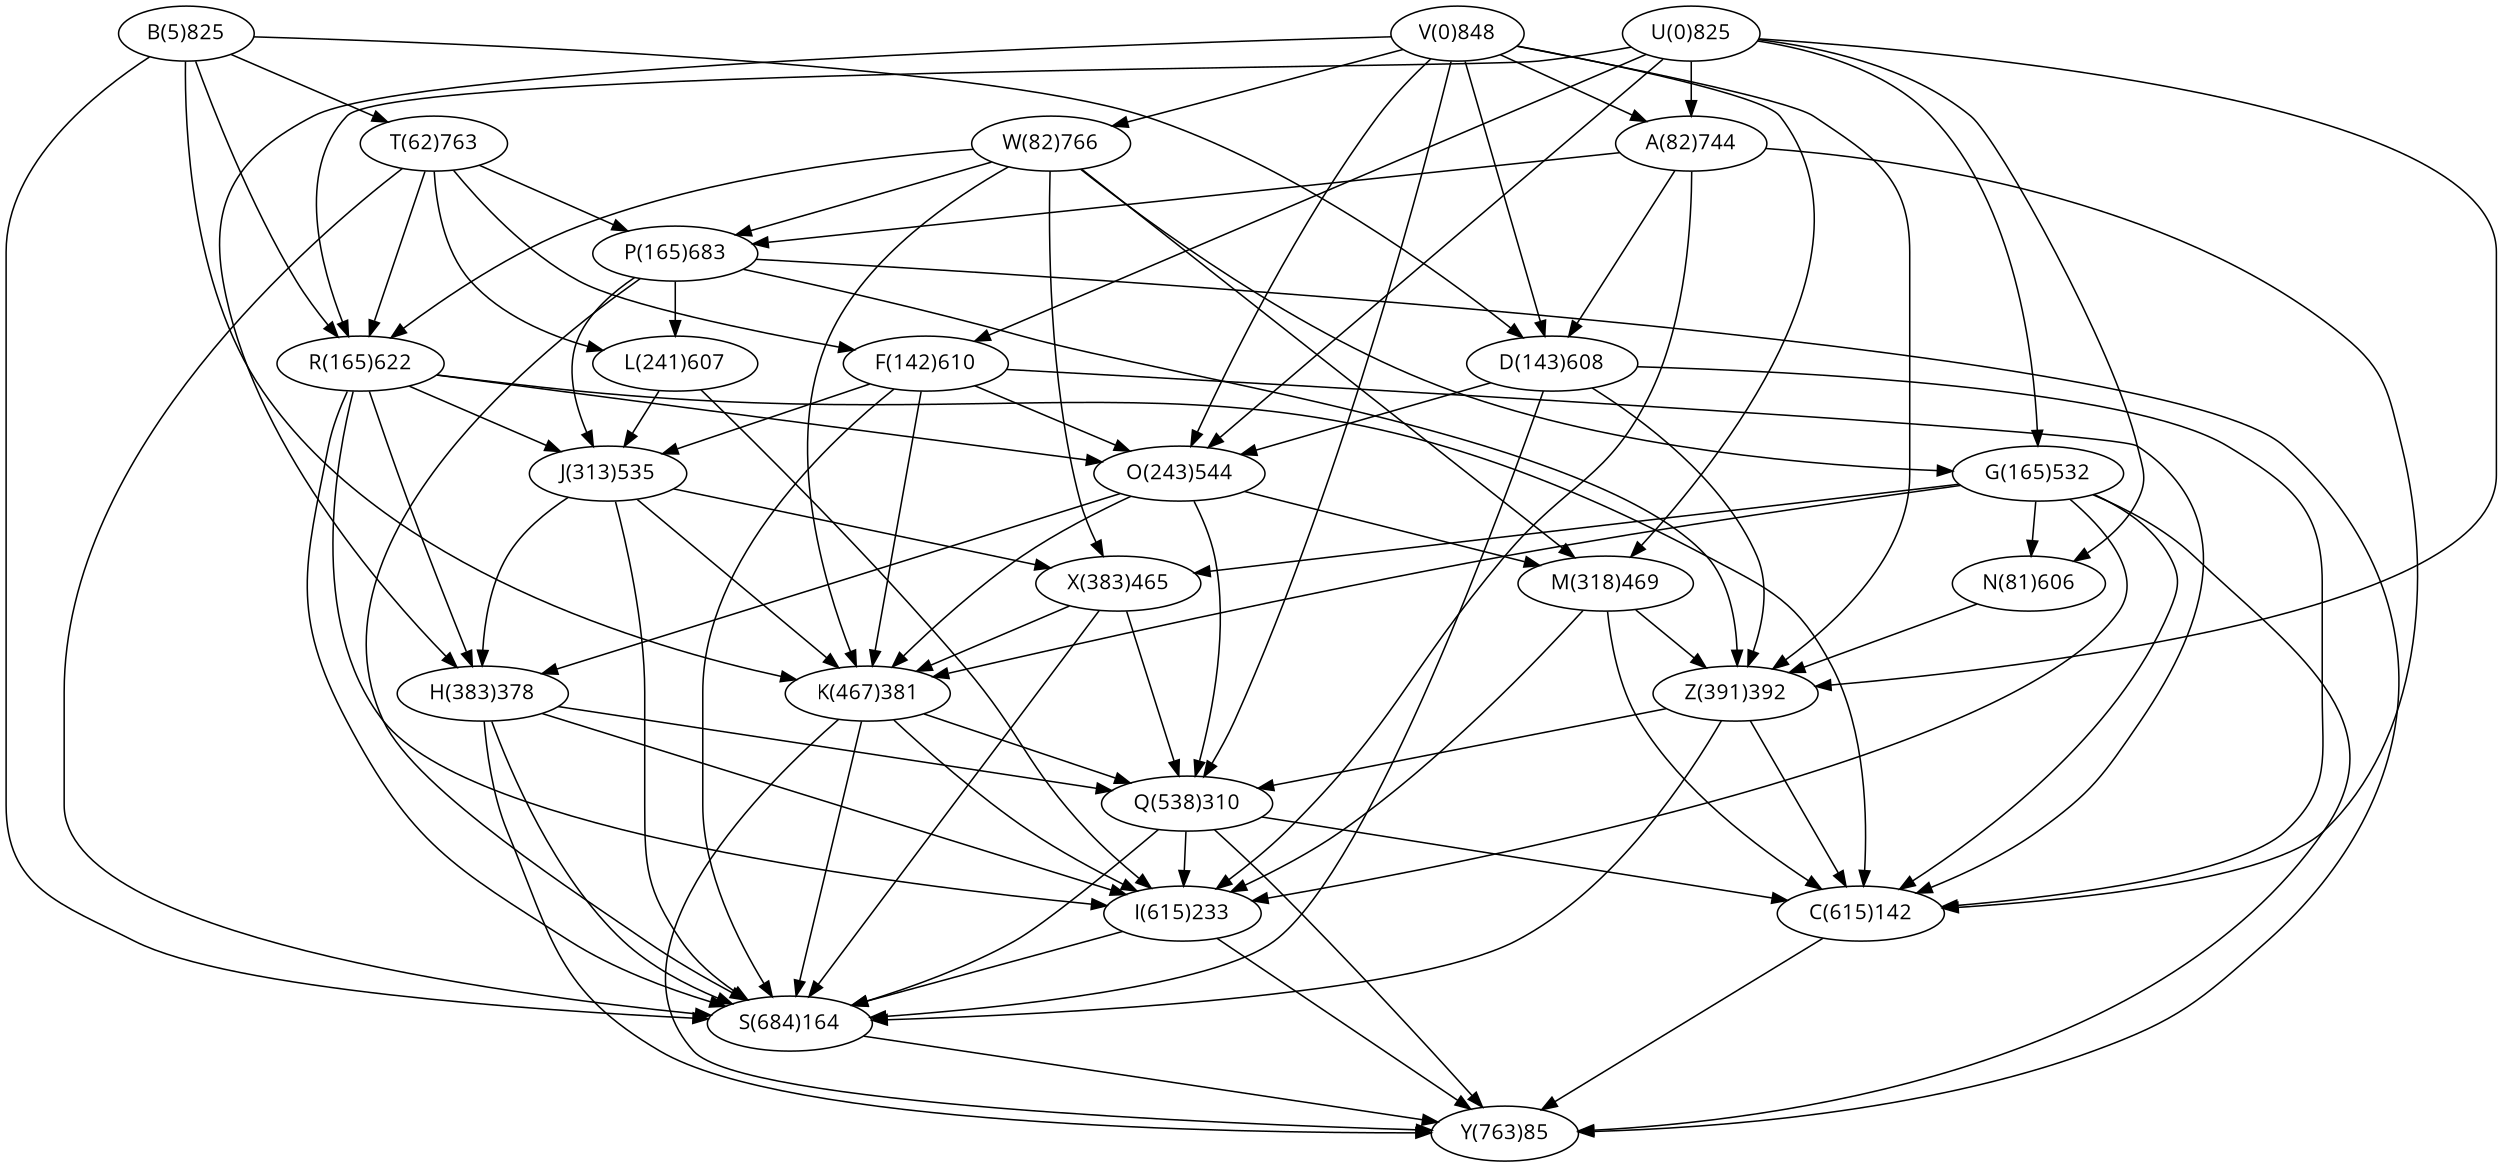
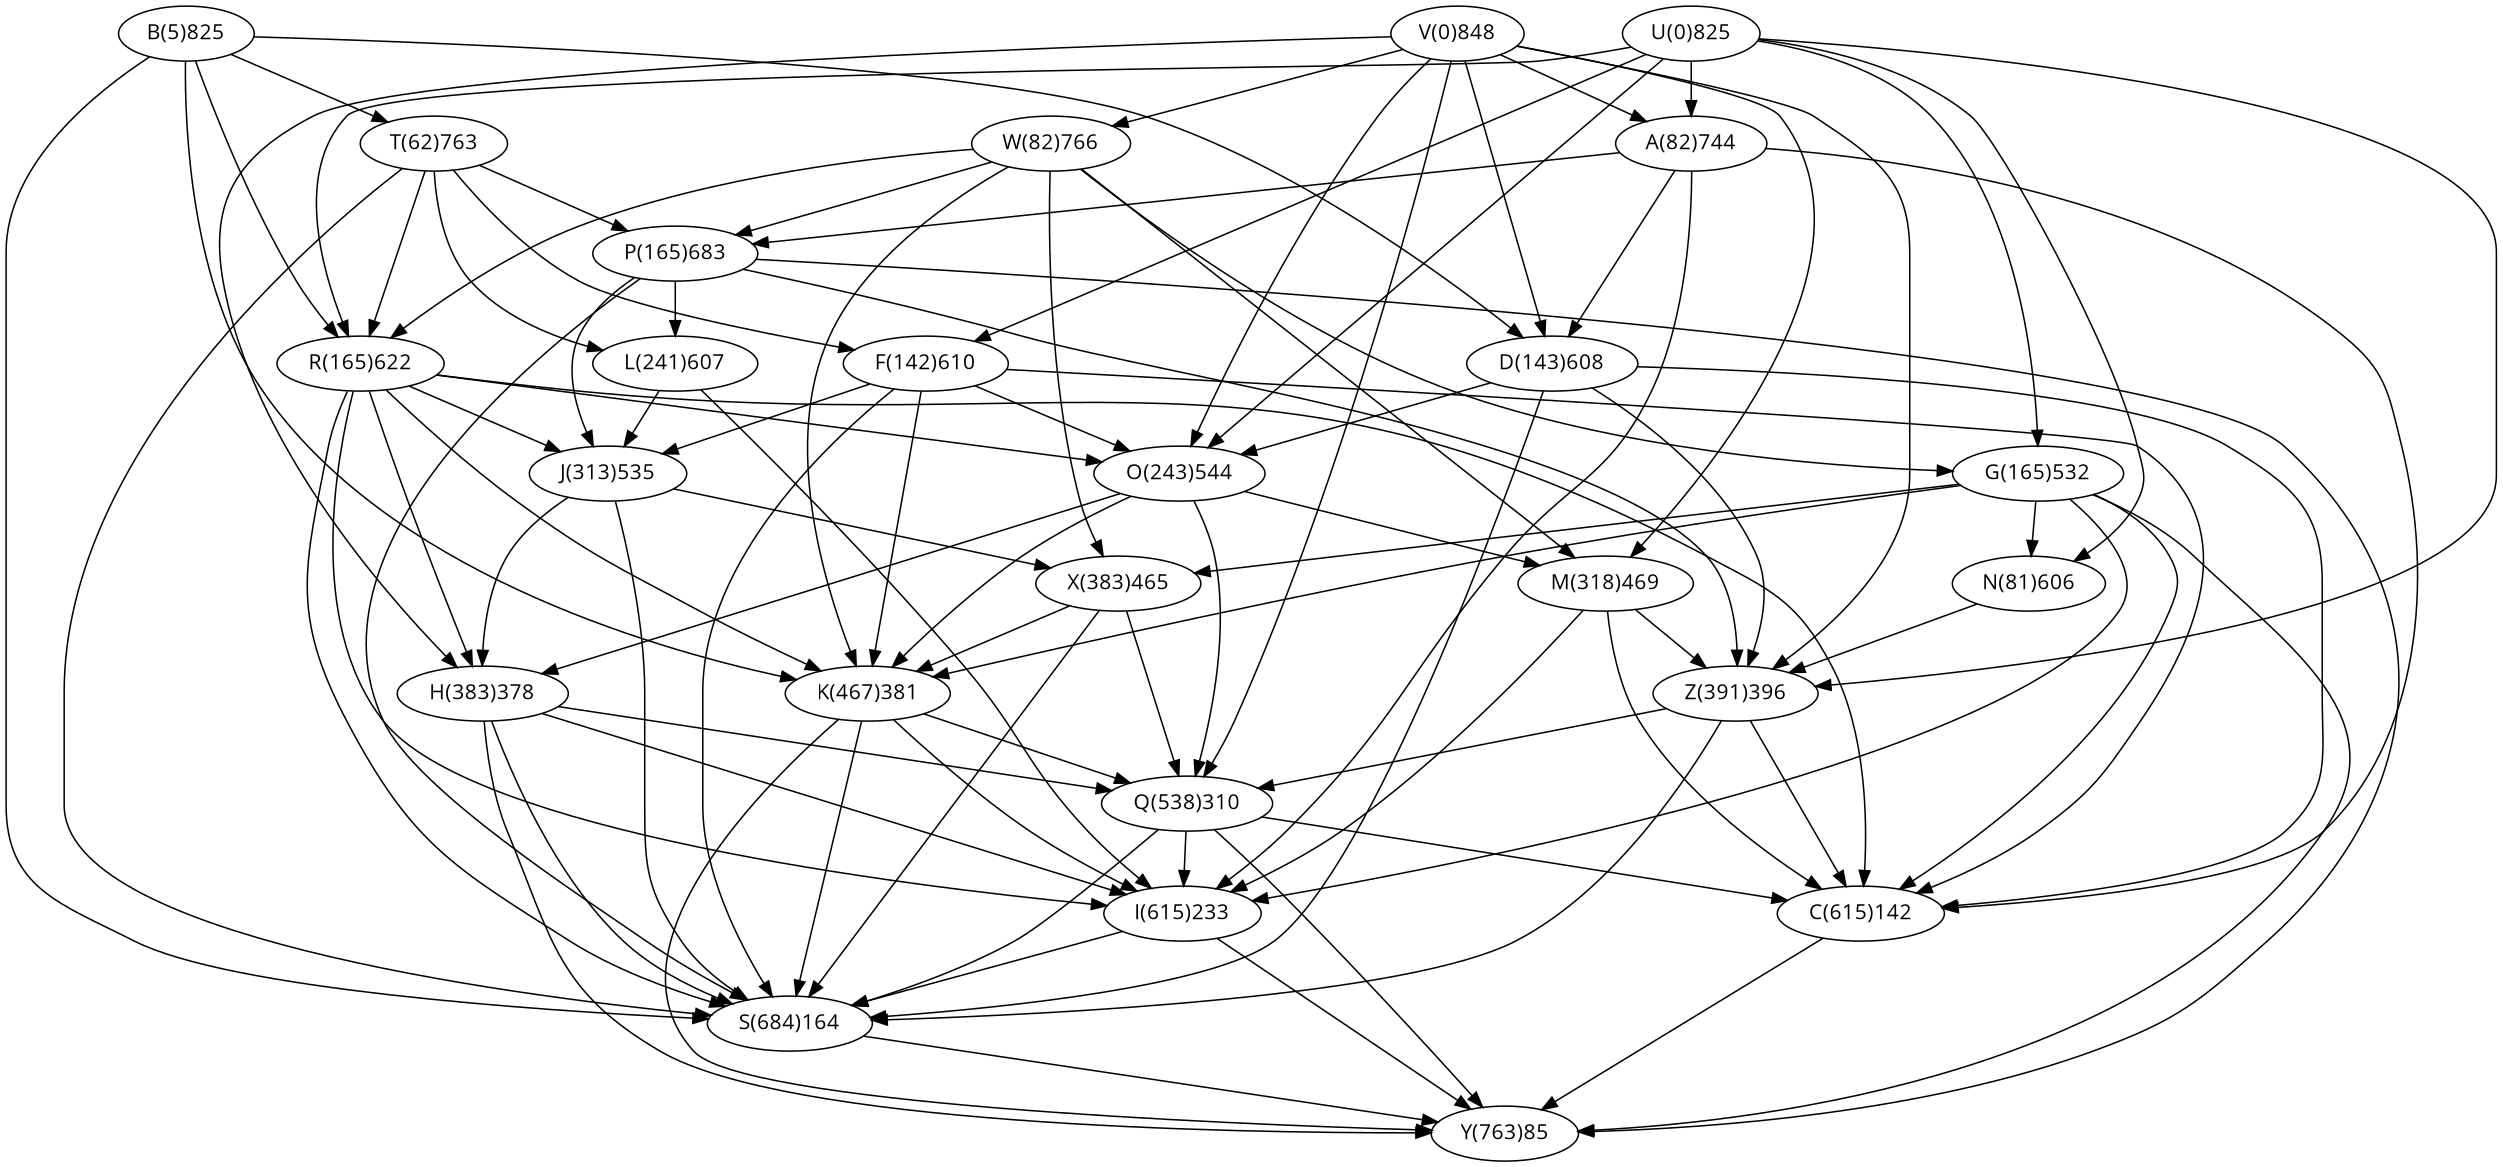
edge "J(313)535" -> "K(467)381": now "R(165)622" -> "K(467)381"
node "Z(391)392": label "Z(391)392" -> "Z(391)396"
